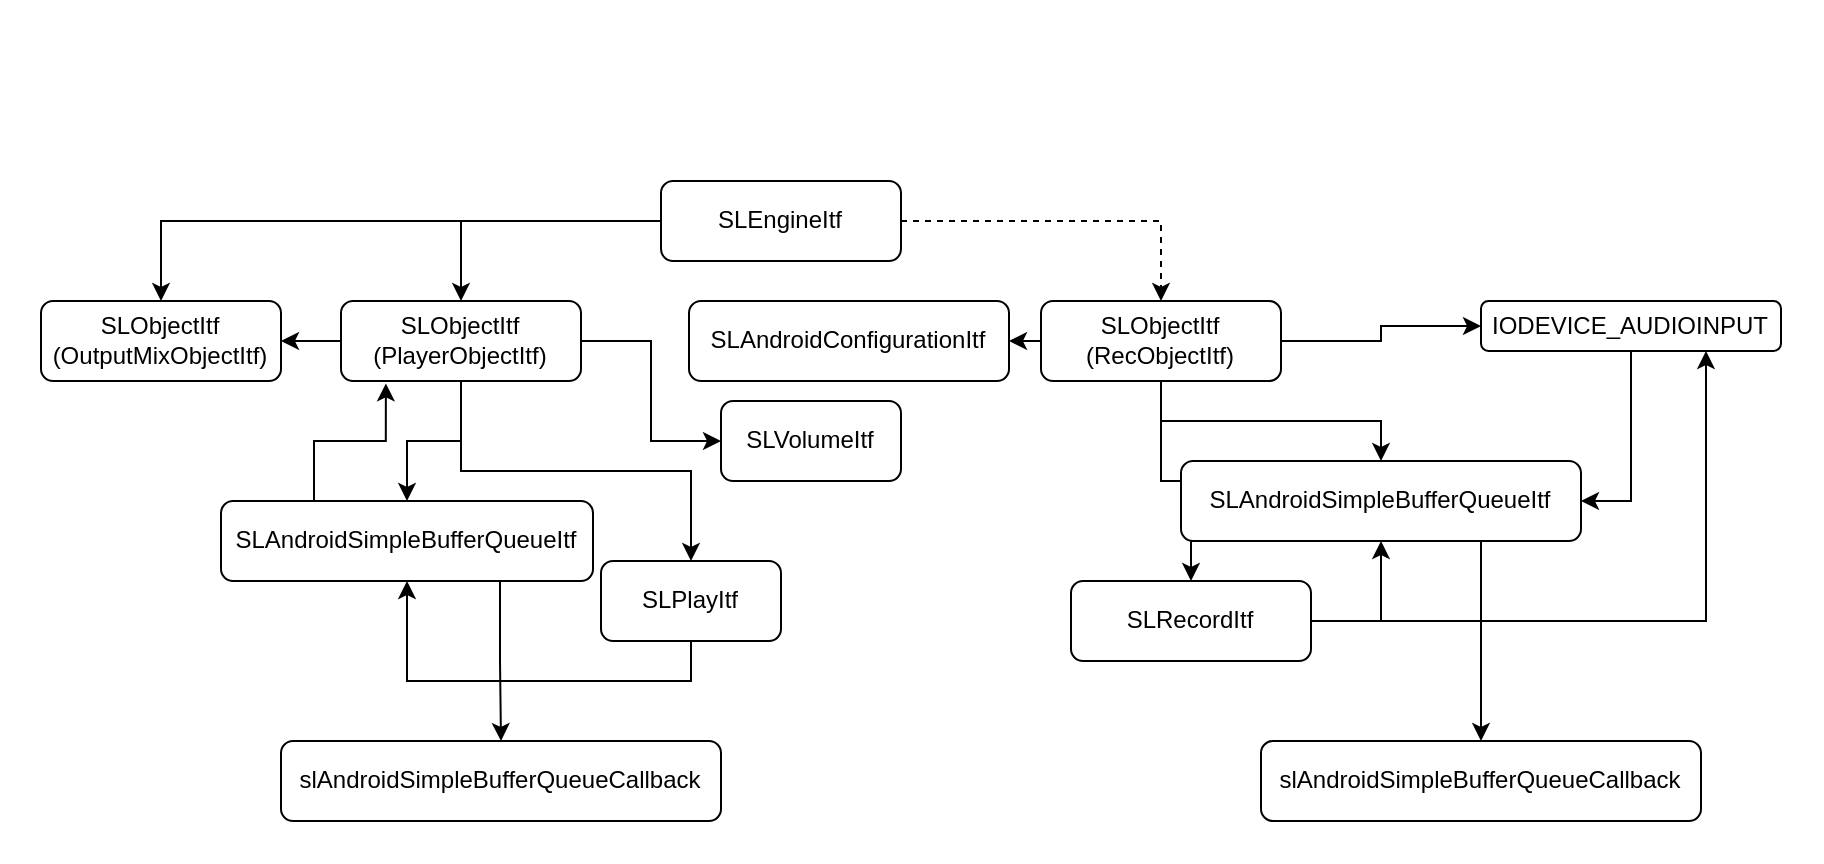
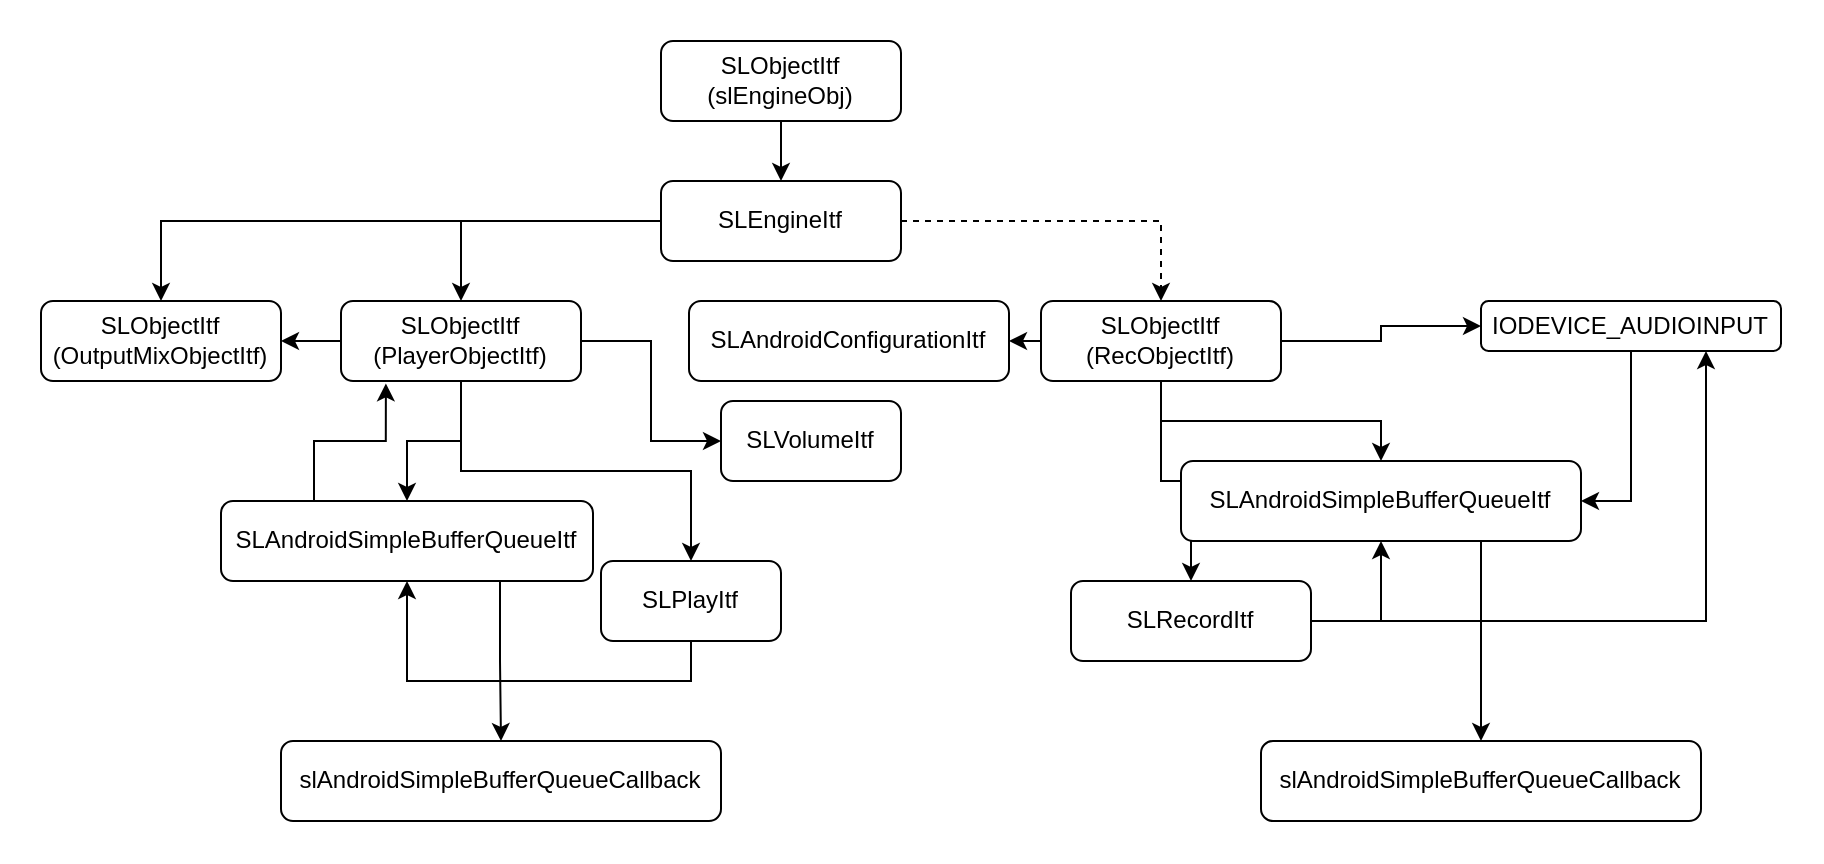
node "SLObjectItf (slEngineObj)": added
edge "SLObjectItf (slEngineObj)" -> "SLEngineItf": added
